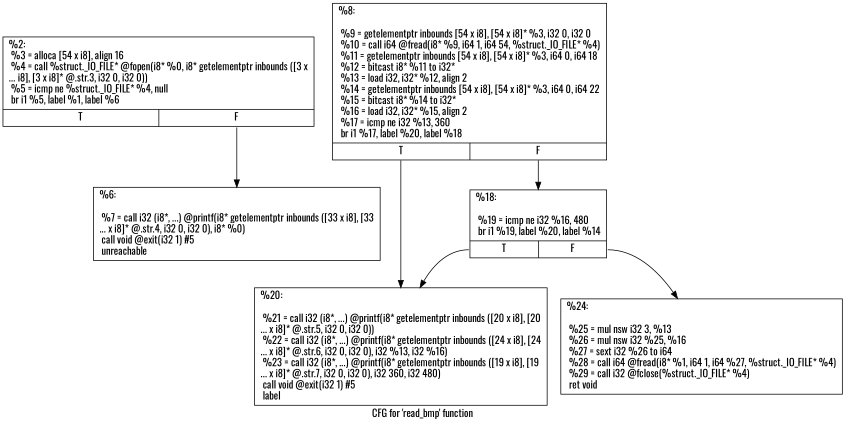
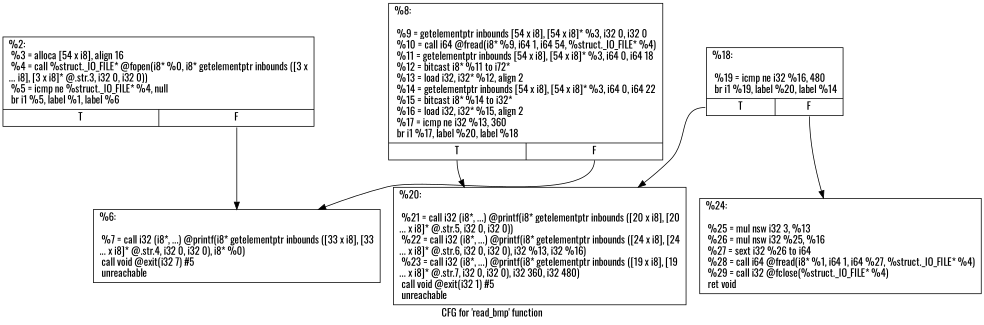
node "%8:": text "%12 = bitcast i8* %11 to i32*" -> "%12 = bitcast i8* %11 to i72*"
edge "%8:" -> "%18:": now "%8:" -> "%6:"
node "%6:": text "call void @exit(i32 1) #5" -> "call void @exit(i32 7) #5"
node "%20:": text "label" -> "unreachable"
